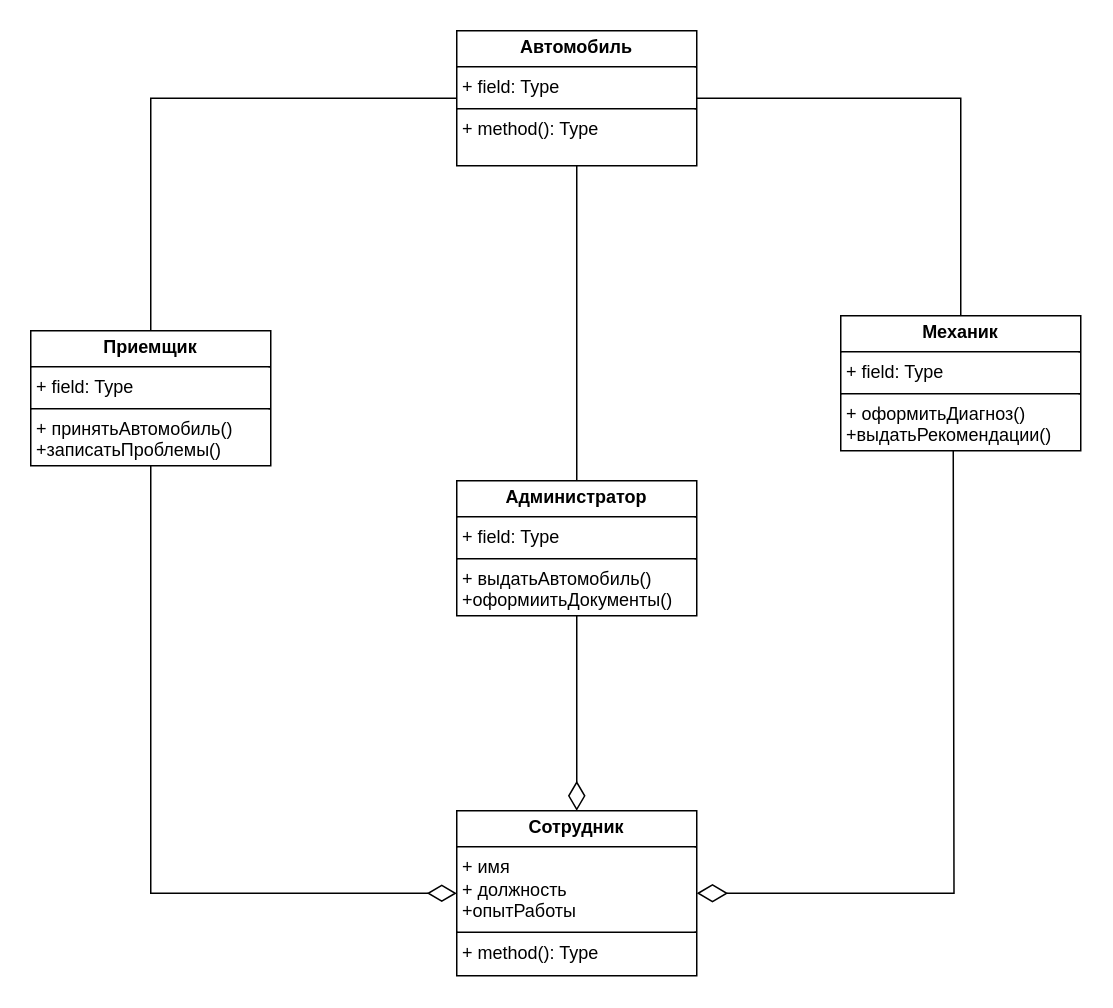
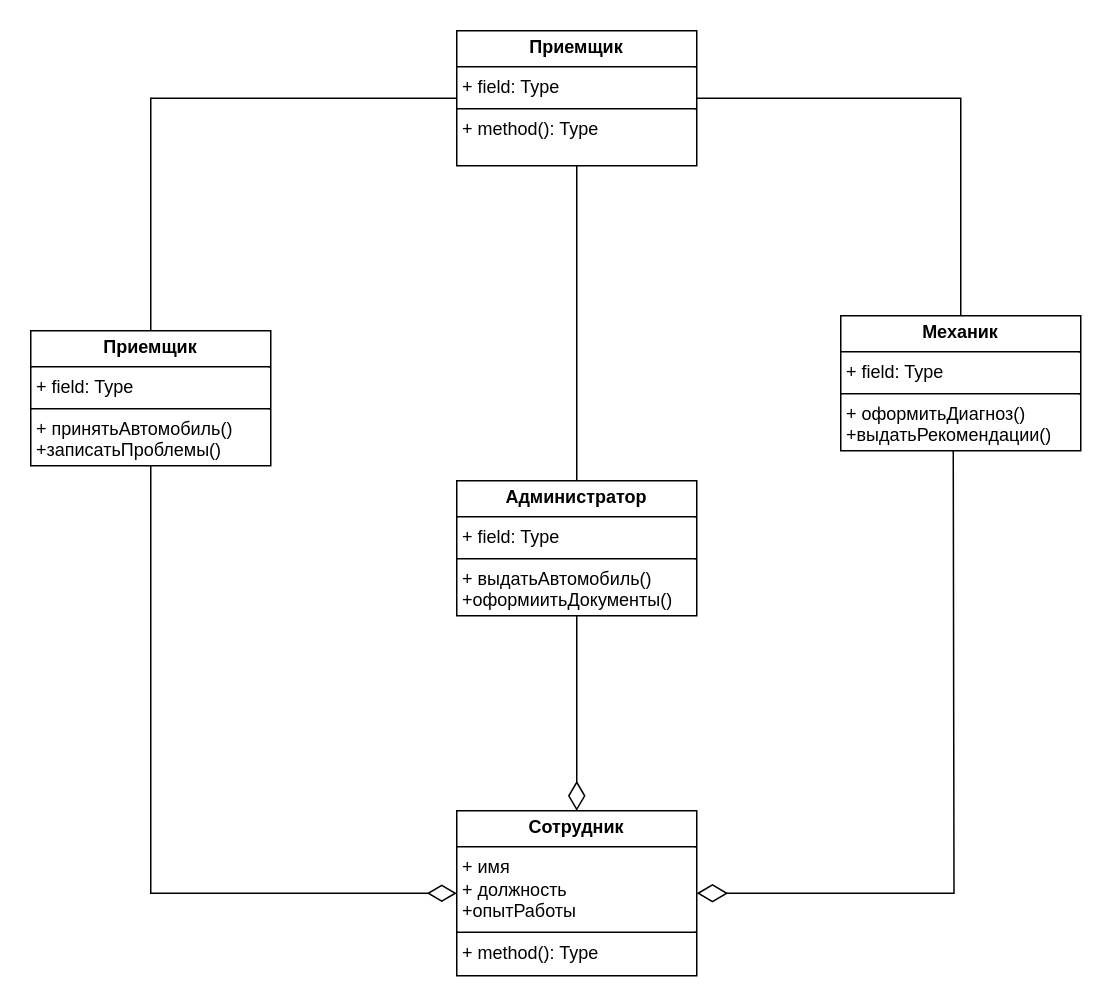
node "Автомобиль + field: Type + method(): Type": label "Автомобиль + field: Type + method(): Type" -> "Приемщик + field: Type + method(): Type"
